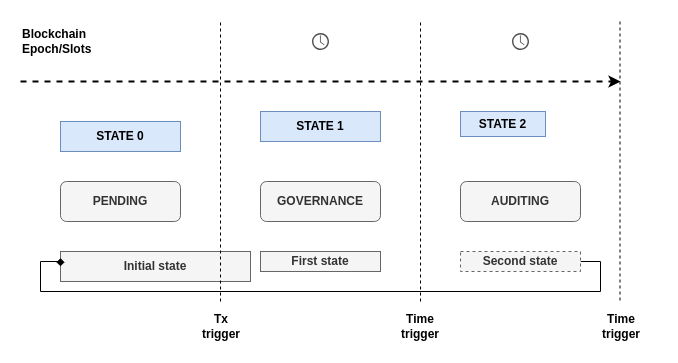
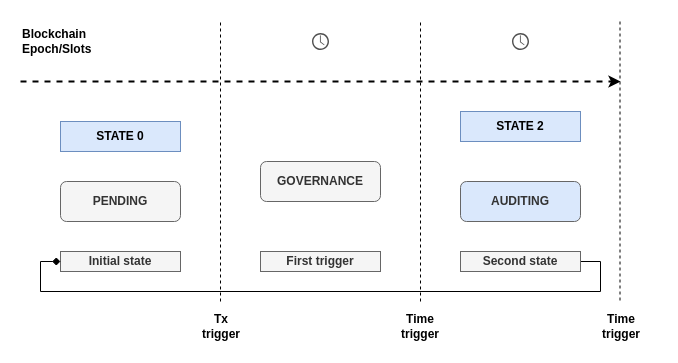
node "STATE 2": size 85x25 -> 120x30
node "STATE 1": removed
node "GOVERNANCE": moved (321, 202) -> (321, 182)
node "AUDITING": fillcolor #f5f5f5 -> #dae8fc
node "First state": label "First state" -> "First trigger"
node "Second state": style dashed -> solid
node "Initial state": size 190x30 -> 120x20
